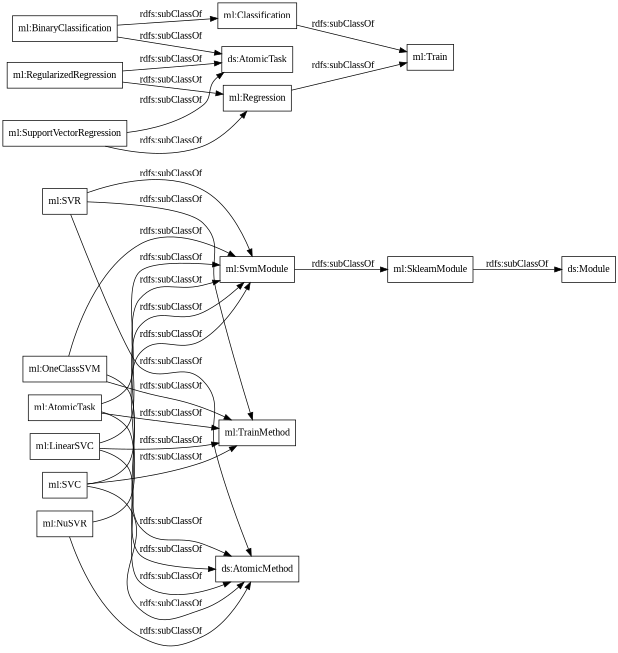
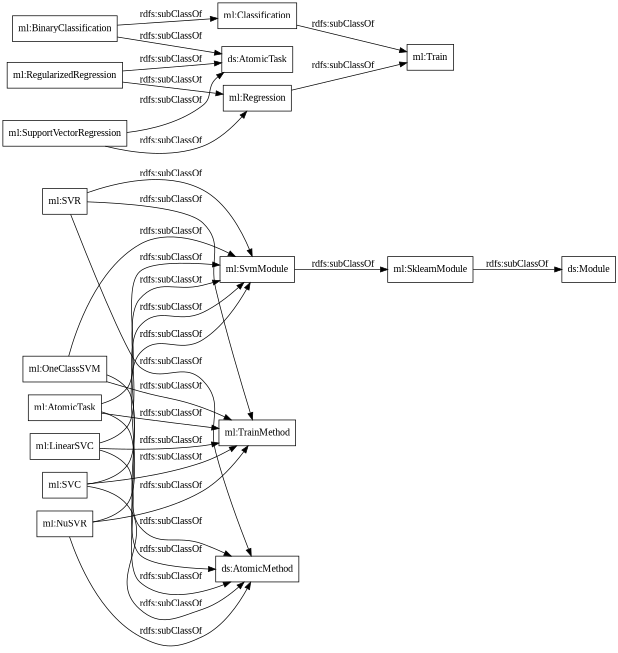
edge "ml:NuSVR" -> "ml:TrainMethod": added, label "rdfs:subClassOf"
